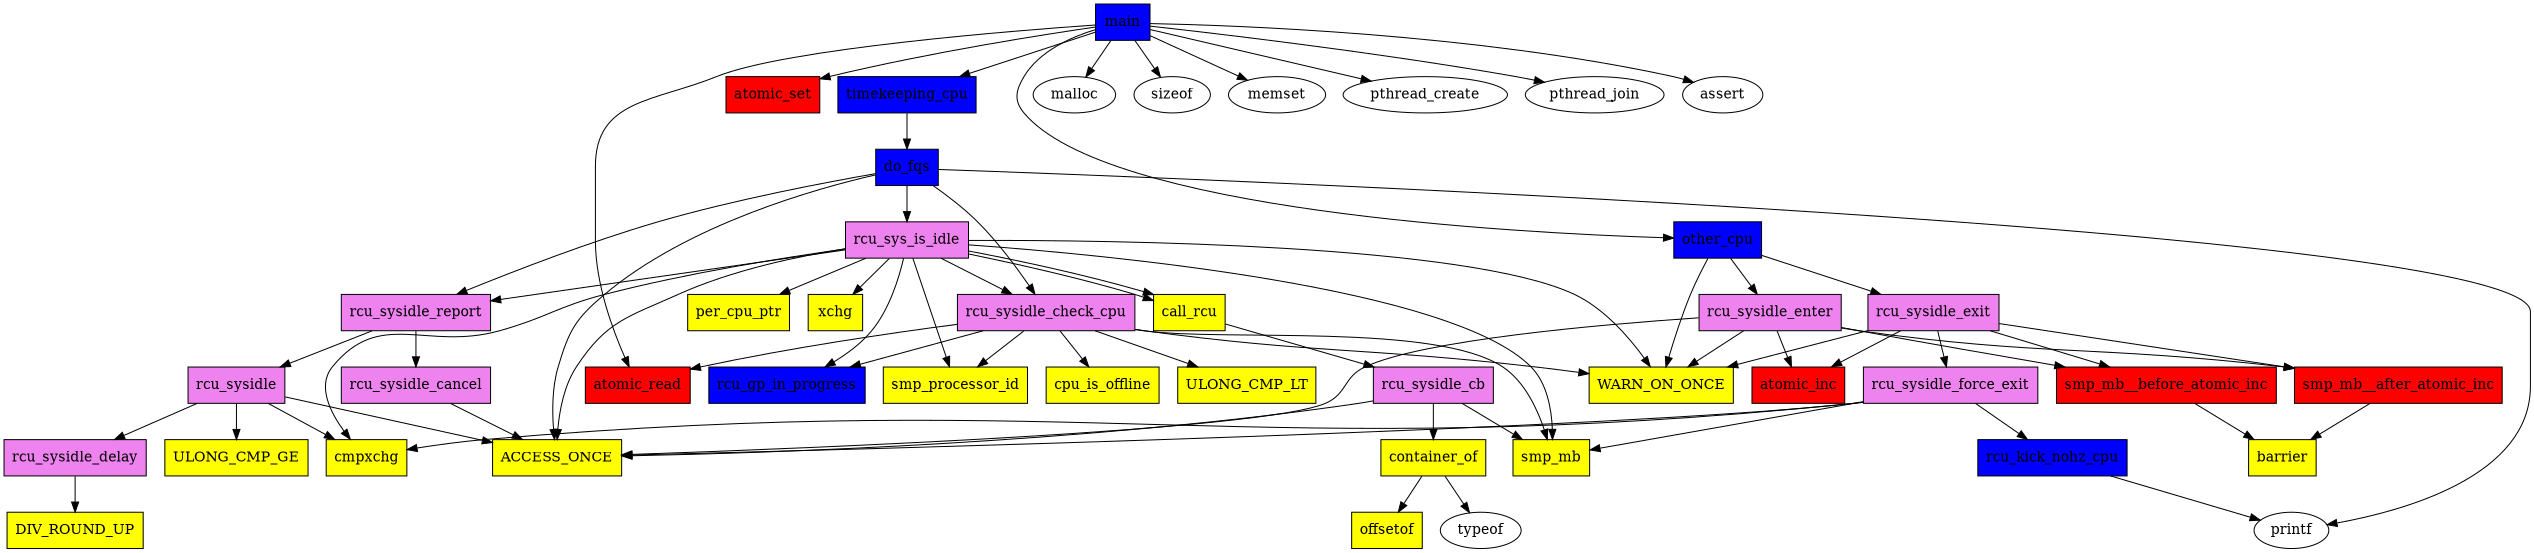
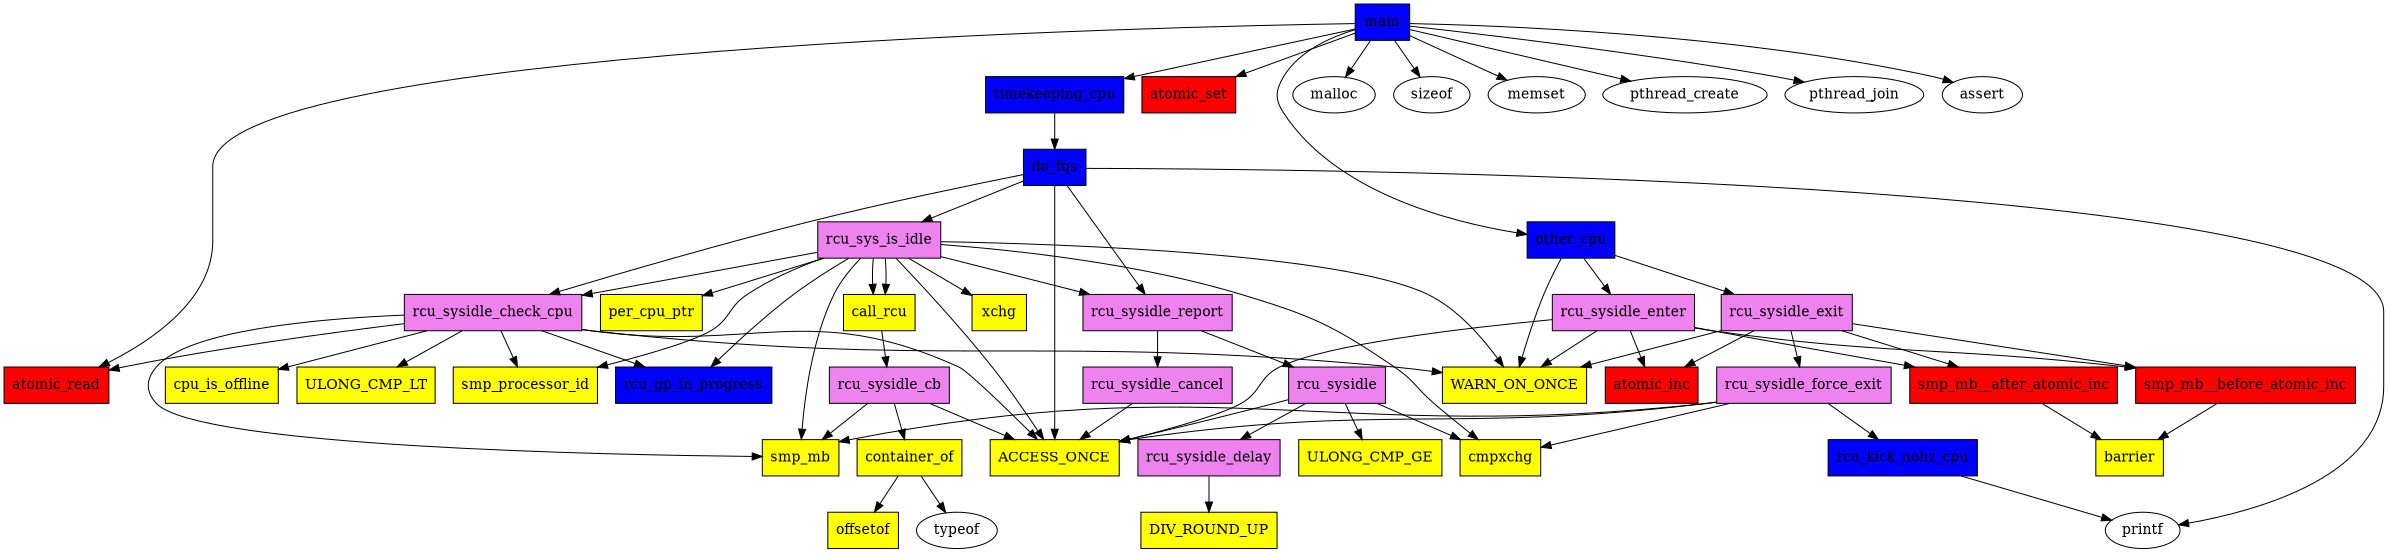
edge "rcu_sysidle_check_cpu" -> "ACCESS_ONCE": added
